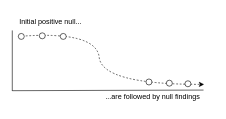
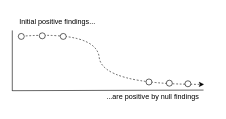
node "Initial positive null...": label "Initial positive null..." -> "Initial positive findings..."
node "...are followed by null findings": label "...are followed by null findings" -> "...are positive by null findings"
